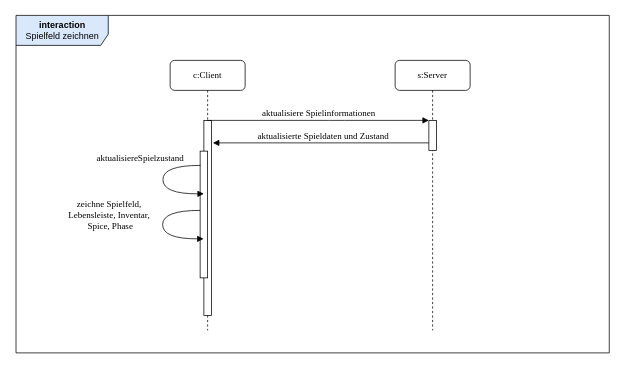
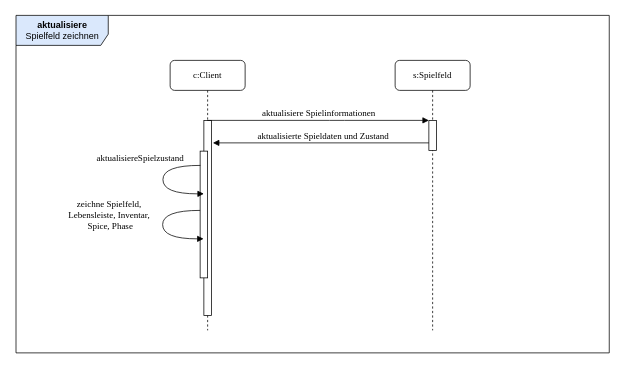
node "interaction Spielfeld zeichnen": label "interaction Spielfeld zeichnen" -> "aktualisiere Spielfeld zeichnen"
node "s:Server": label "s:Server" -> "s:Spielfeld"
